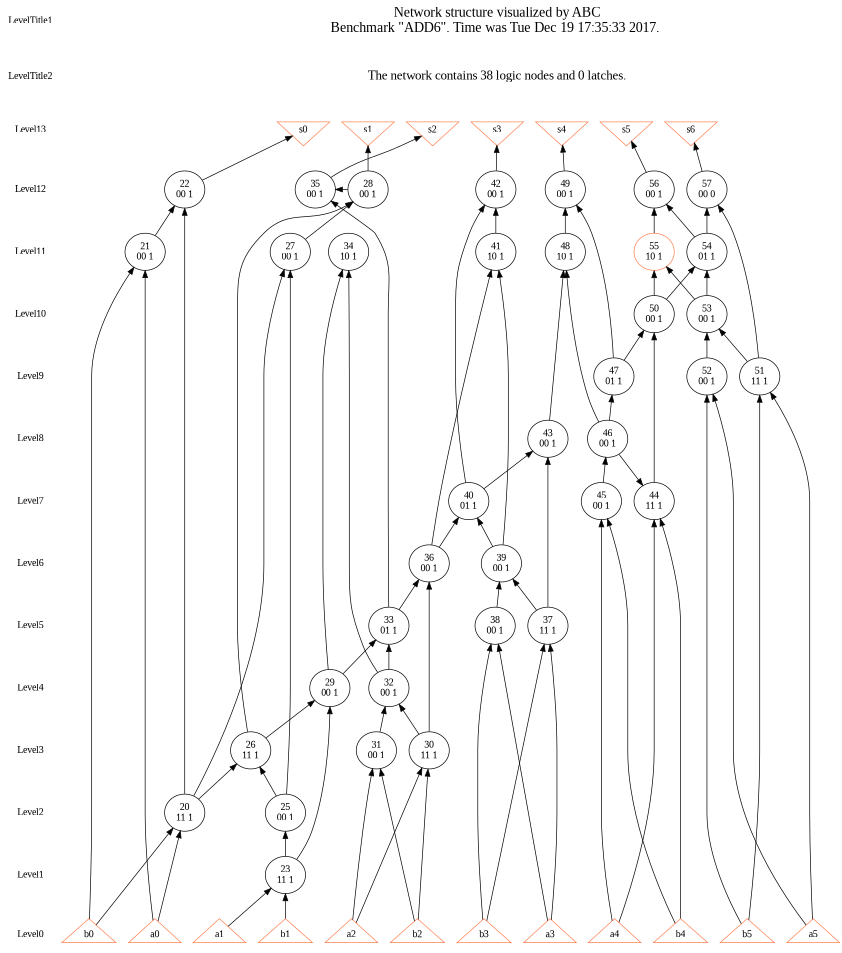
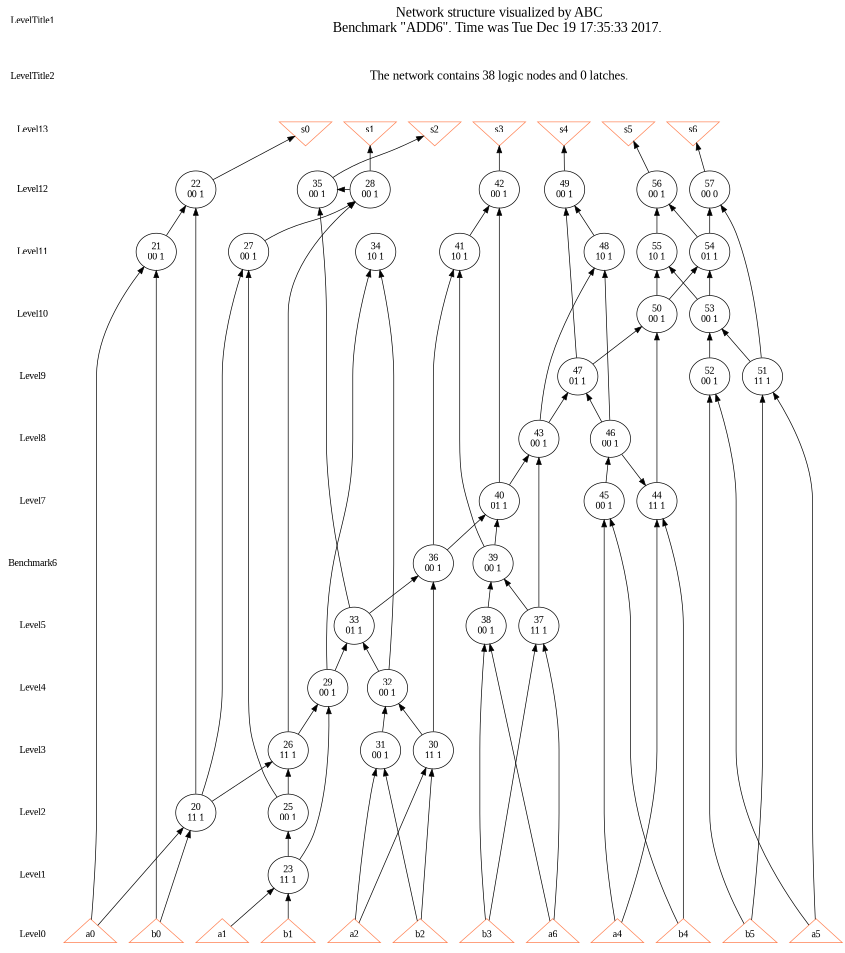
node "55 10 1": color coral -> black
edge "43 00 1" -> "47 01 1": added
node "Level6": label "Level6" -> "Benchmark6"
node "a3": label "a3" -> "a6"
